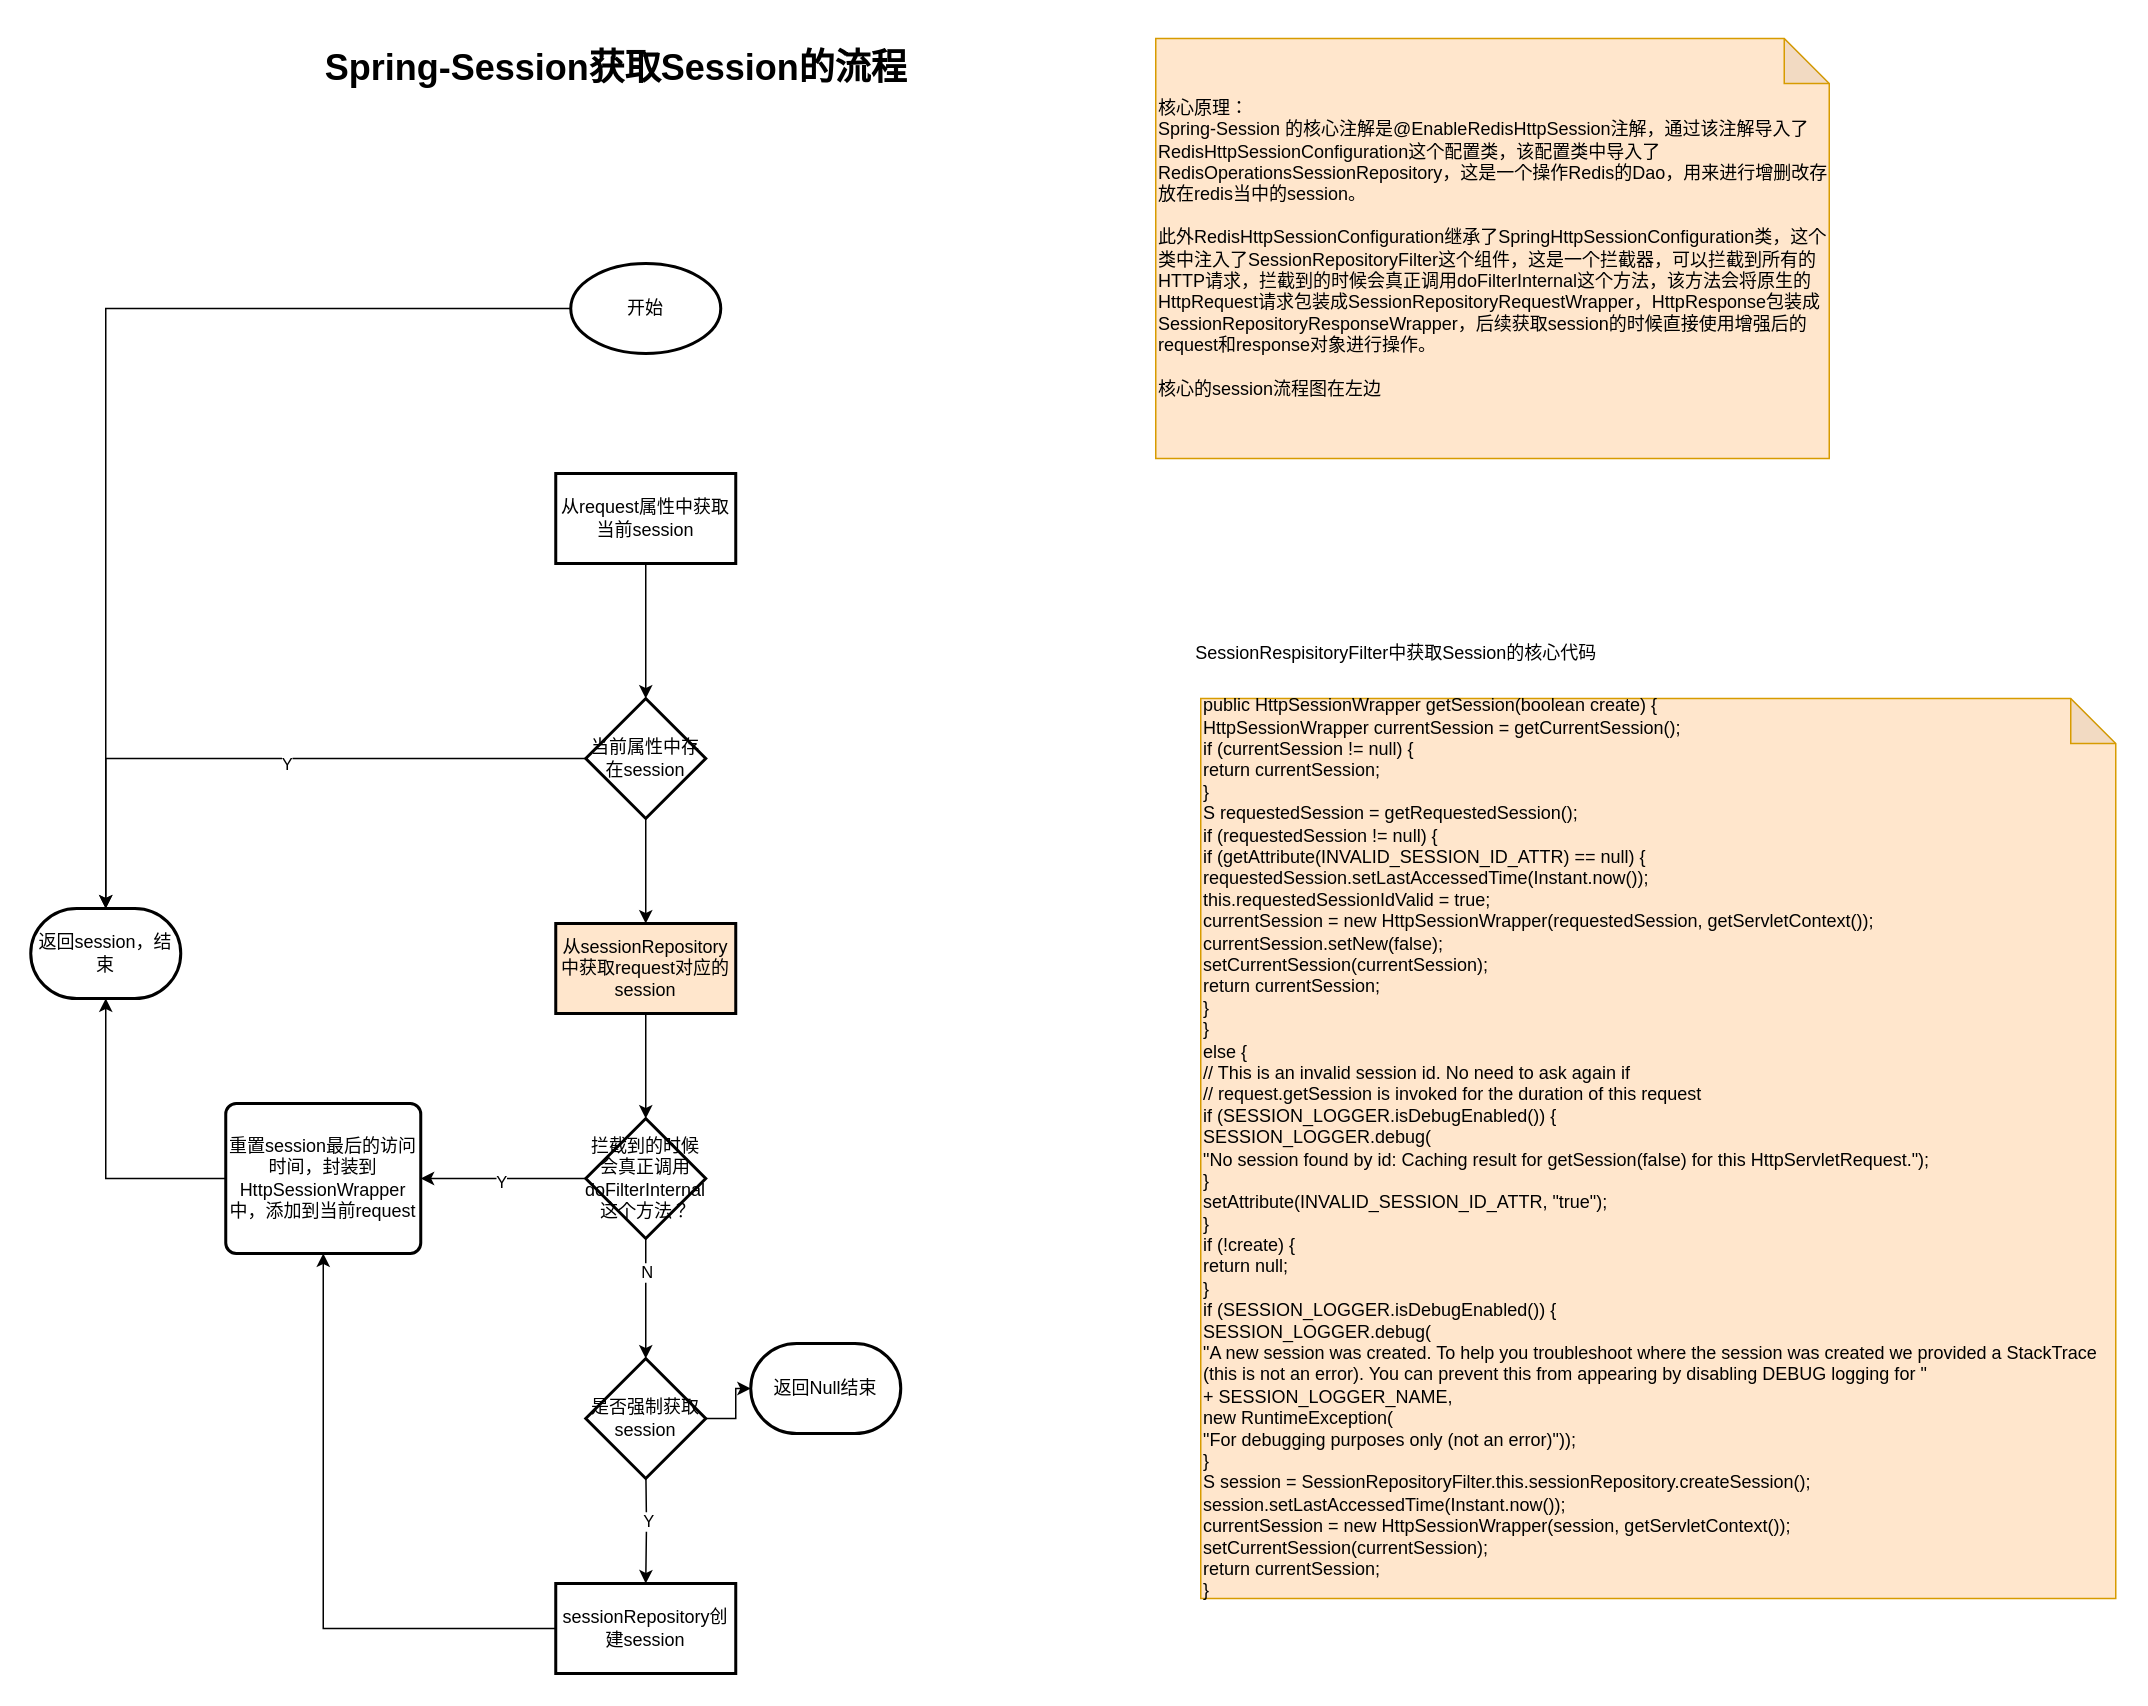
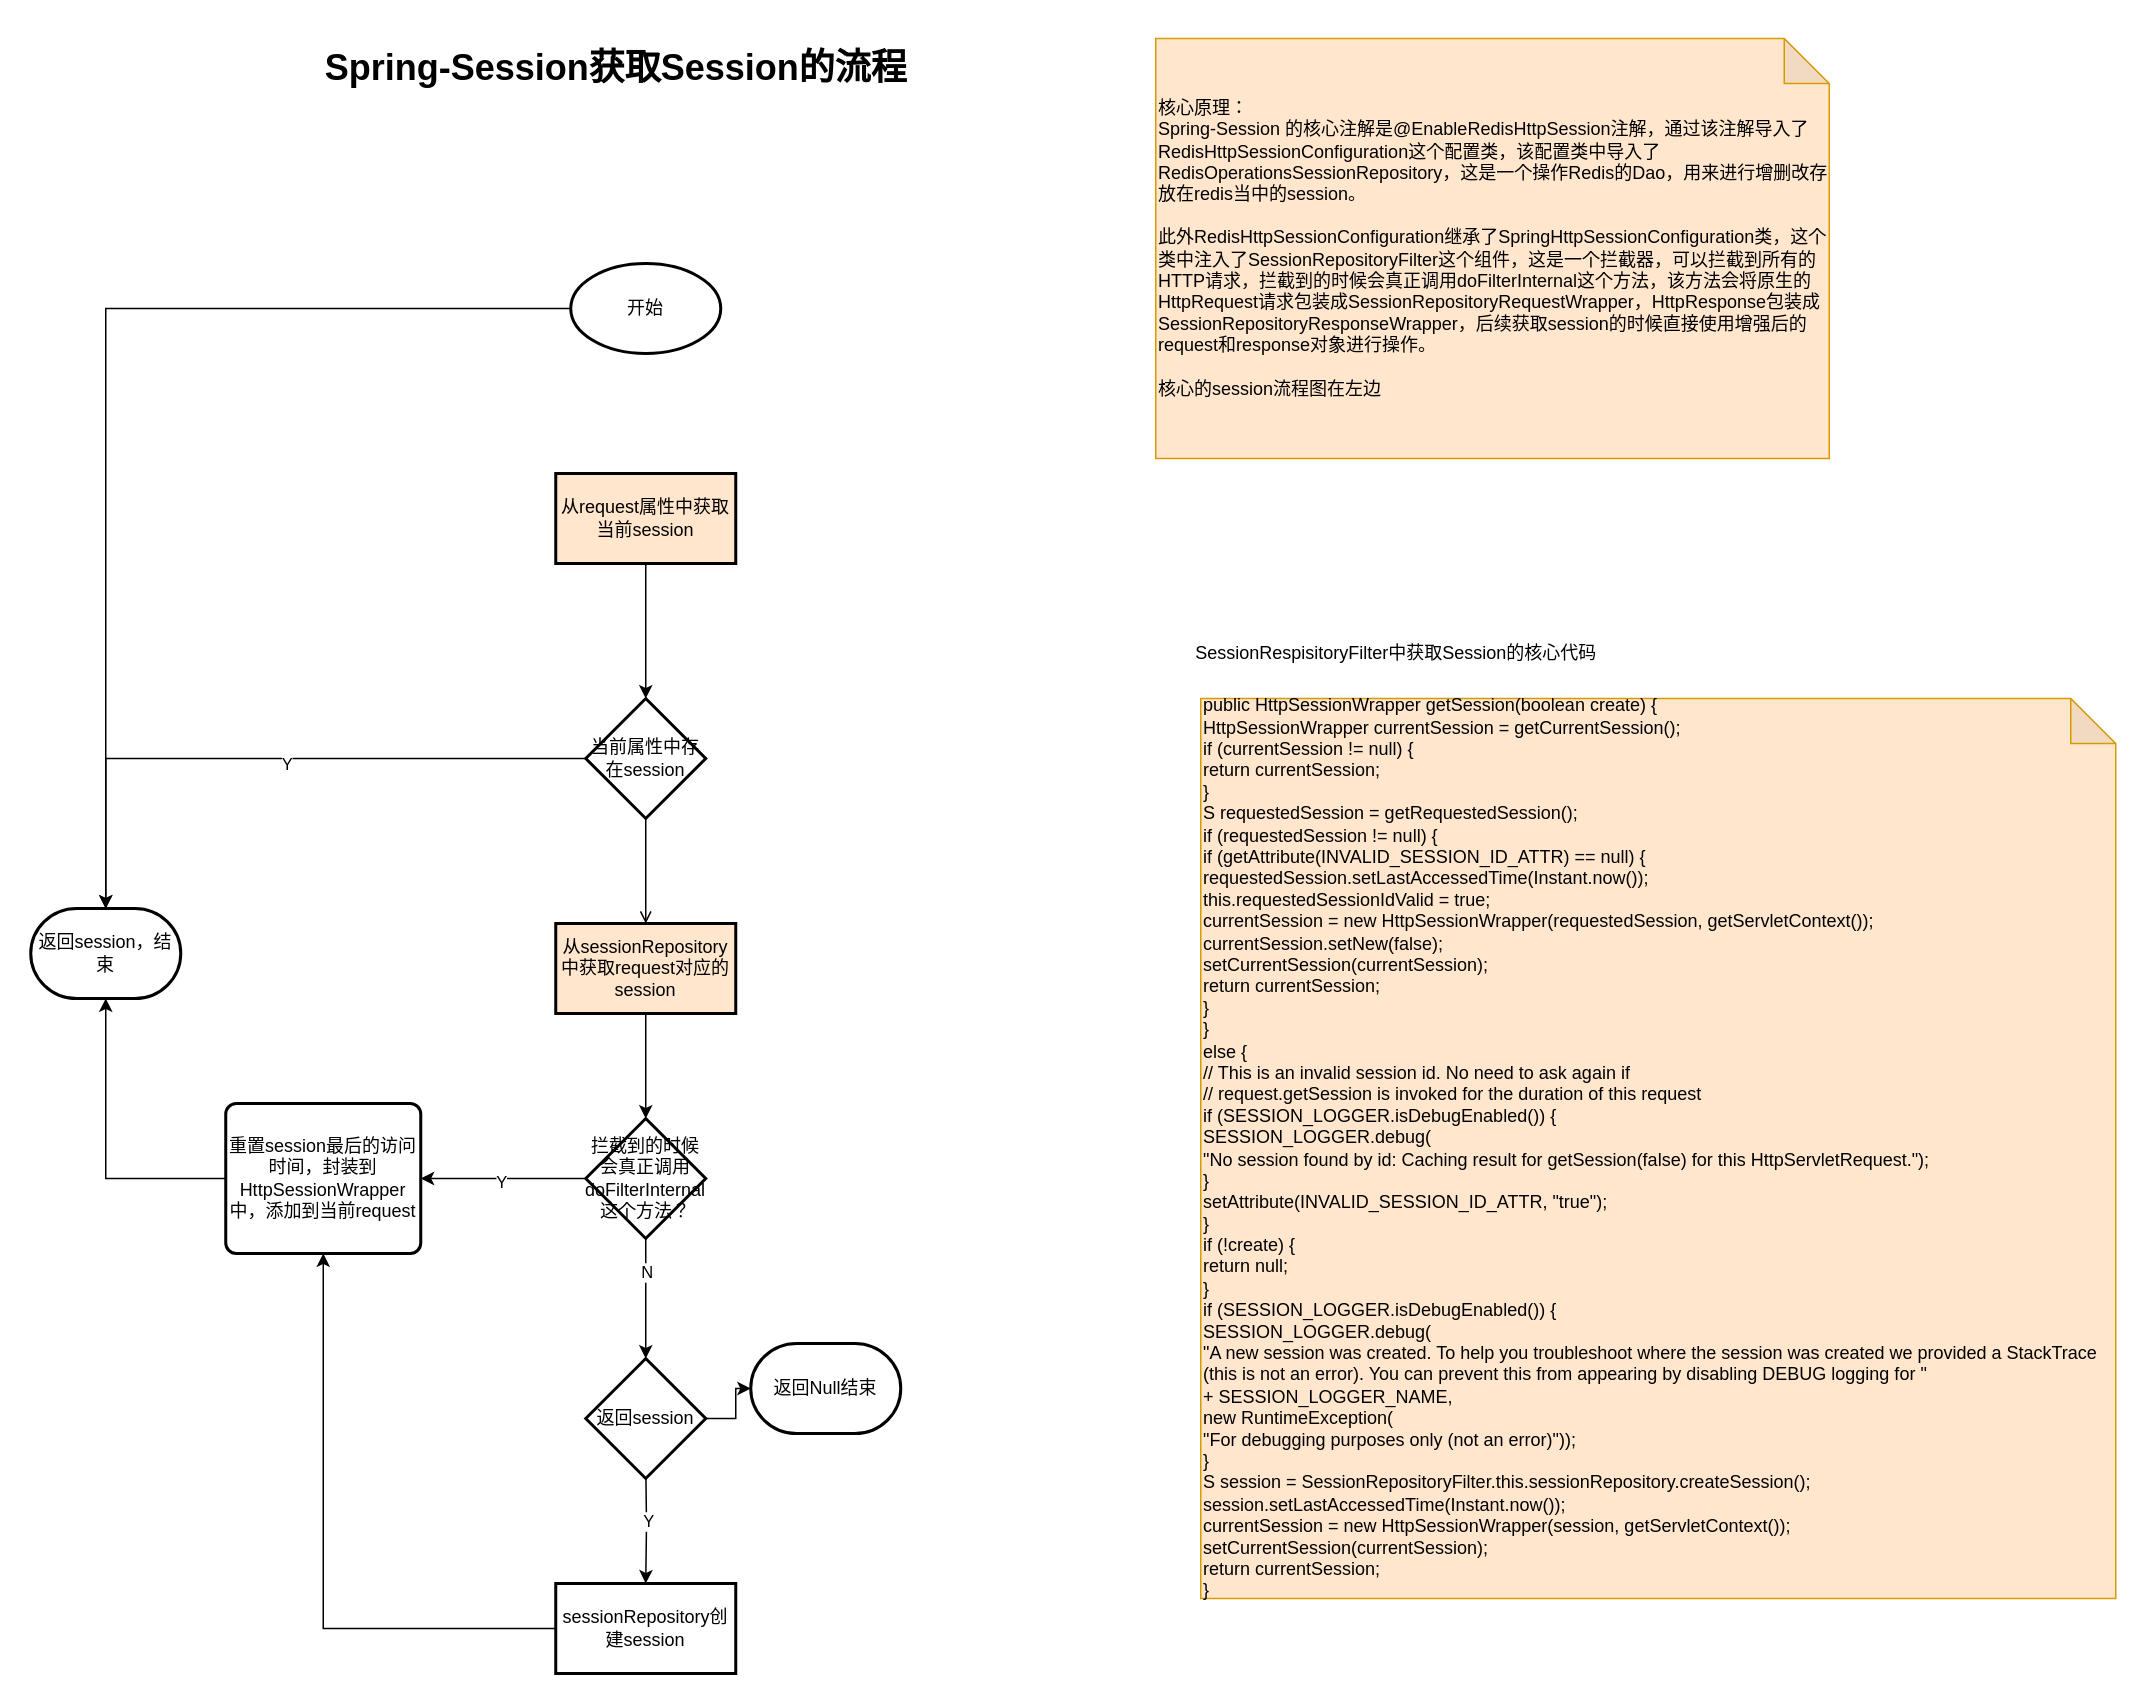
node "从request属性中获取当前session": fillcolor #ffffff -> #ffe6cc
edge "当前属性中存在session" -> "从sessionRepository中获取request对应的session": arrowhead classic -> open
node "是否强制获取session": label "是否强制获取session" -> "返回session"
